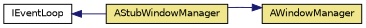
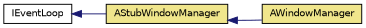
edge "AStubWindowManager" -> "AWindowManager": reversed
